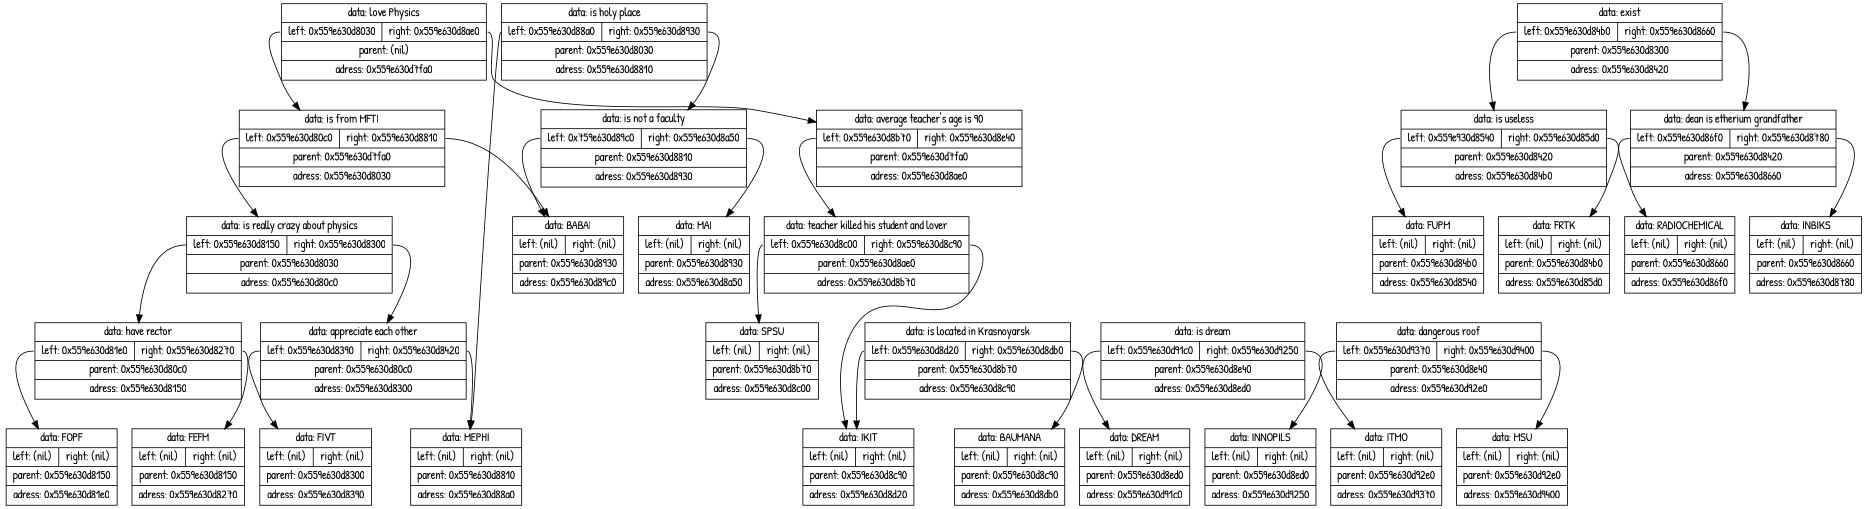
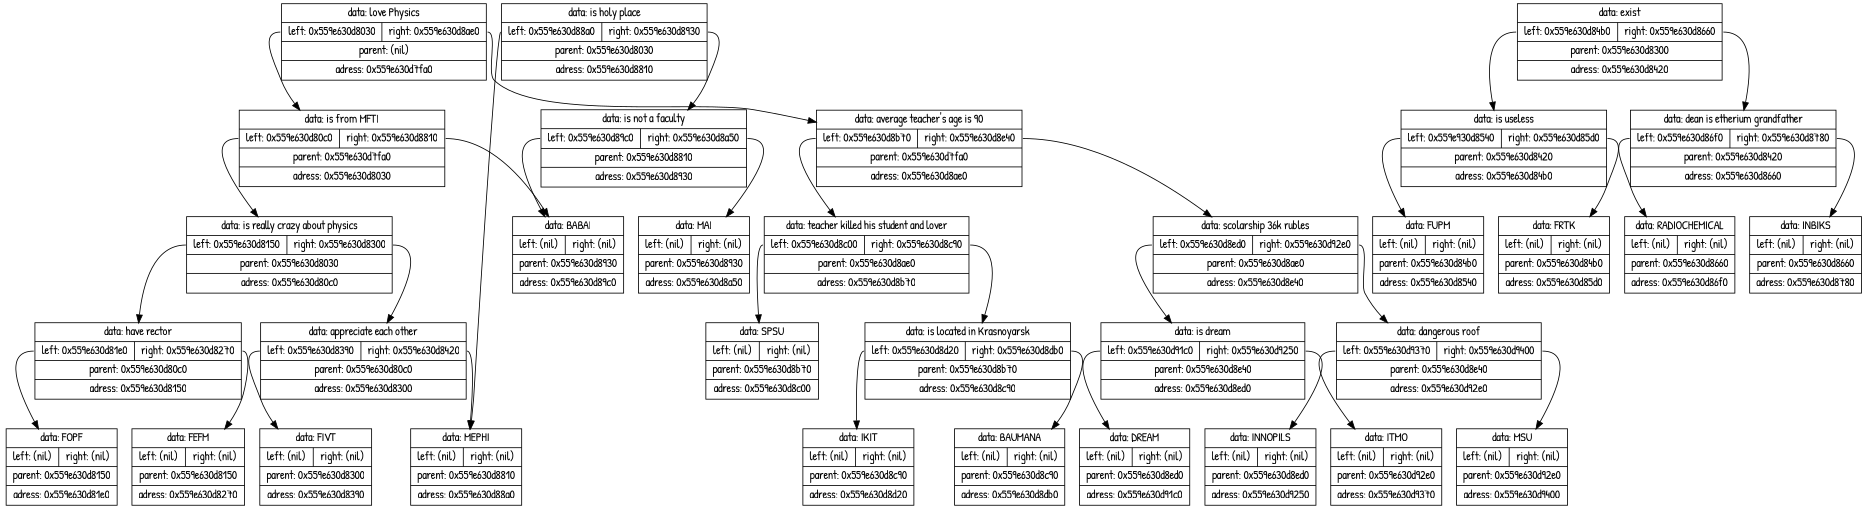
node "data: is not a faculty": text "left: 0x759e630d89c0" -> "left: 0x559e630d89c0"
node "data: scolarship 36k rubles": added
edge "data: teacher killed his student and lover" -> "data: IKIT": now "data: teacher killed his student and lover" -> "data: is located in Krasnoyarsk"
